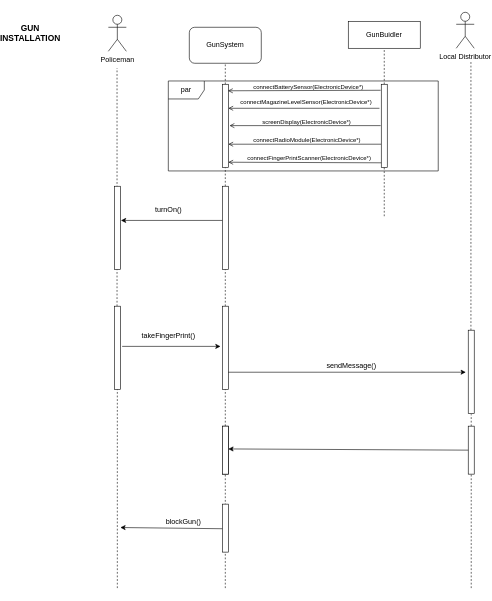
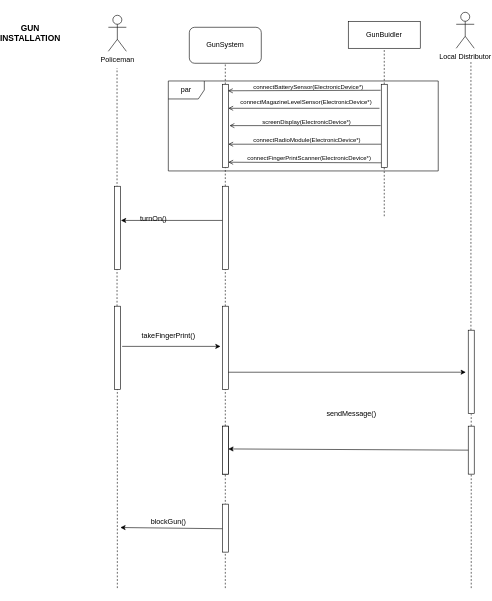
node "turnOn()": moved (168, 210) -> (153, 219)
node "sendMessage()": moved (351, 366) -> (351, 414)
node "blockGun()": moved (183, 522) -> (168, 522)
